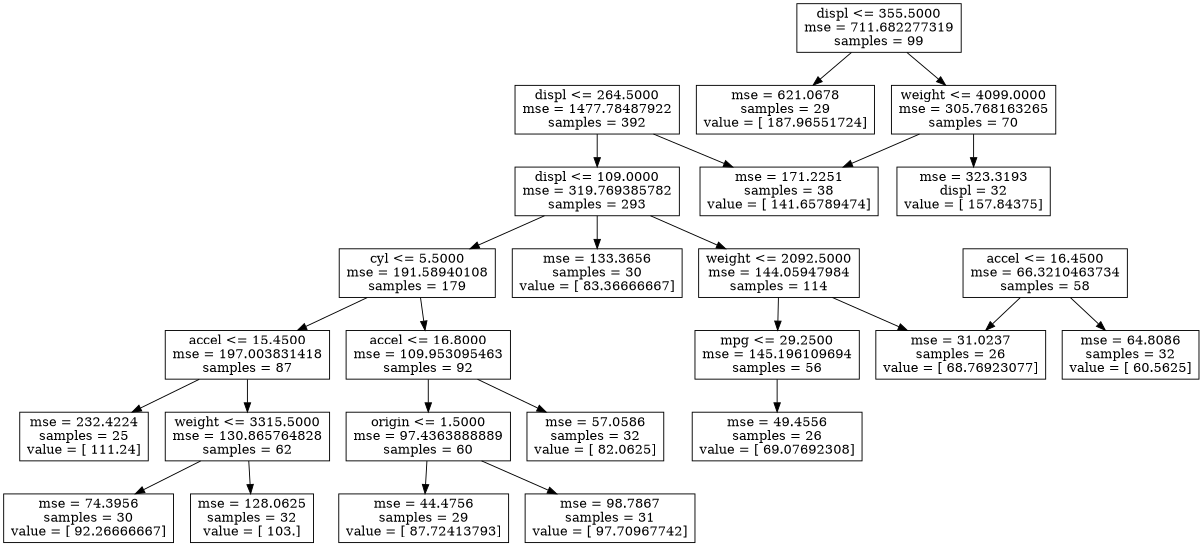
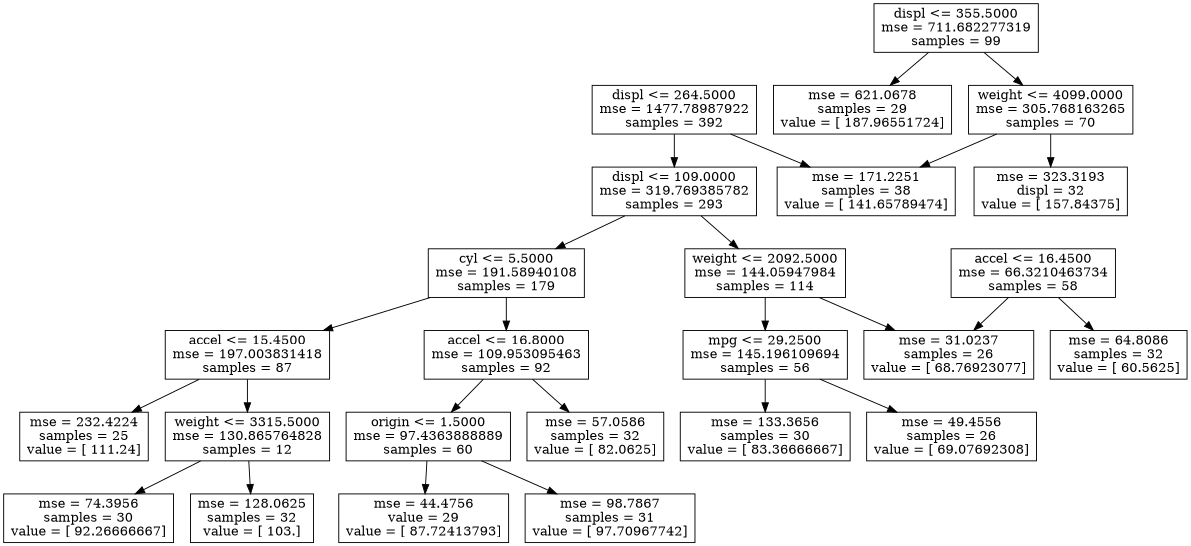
node "displ <= 264.5000 mse = 1477.78487922 samples = 392": label "displ <= 264.5000 mse = 1477.78487922 samples = 392" -> "displ <= 264.5000 mse = 1477.78987922 samples = 392"
edge "displ <= 109.0000 mse = 319.769385782 samples = 293" -> "mse = 133.3656 samples = 30 value = [ 83.36666667]": now "mpg <= 29.2500 mse = 145.196109694 samples = 56" -> "mse = 133.3656 samples = 30 value = [ 83.36666667]"
node "weight <= 3315.5000 mse = 130.865764828 samples = 62": label "weight <= 3315.5000 mse = 130.865764828 samples = 62" -> "weight <= 3315.5000 mse = 130.865764828 samples = 12"
node "mse = 44.4756 samples = 29 value = [ 87.72413793]": label "mse = 44.4756 samples = 29 value = [ 87.72413793]" -> "mse = 44.4756 value = 29 value = [ 87.72413793]"
